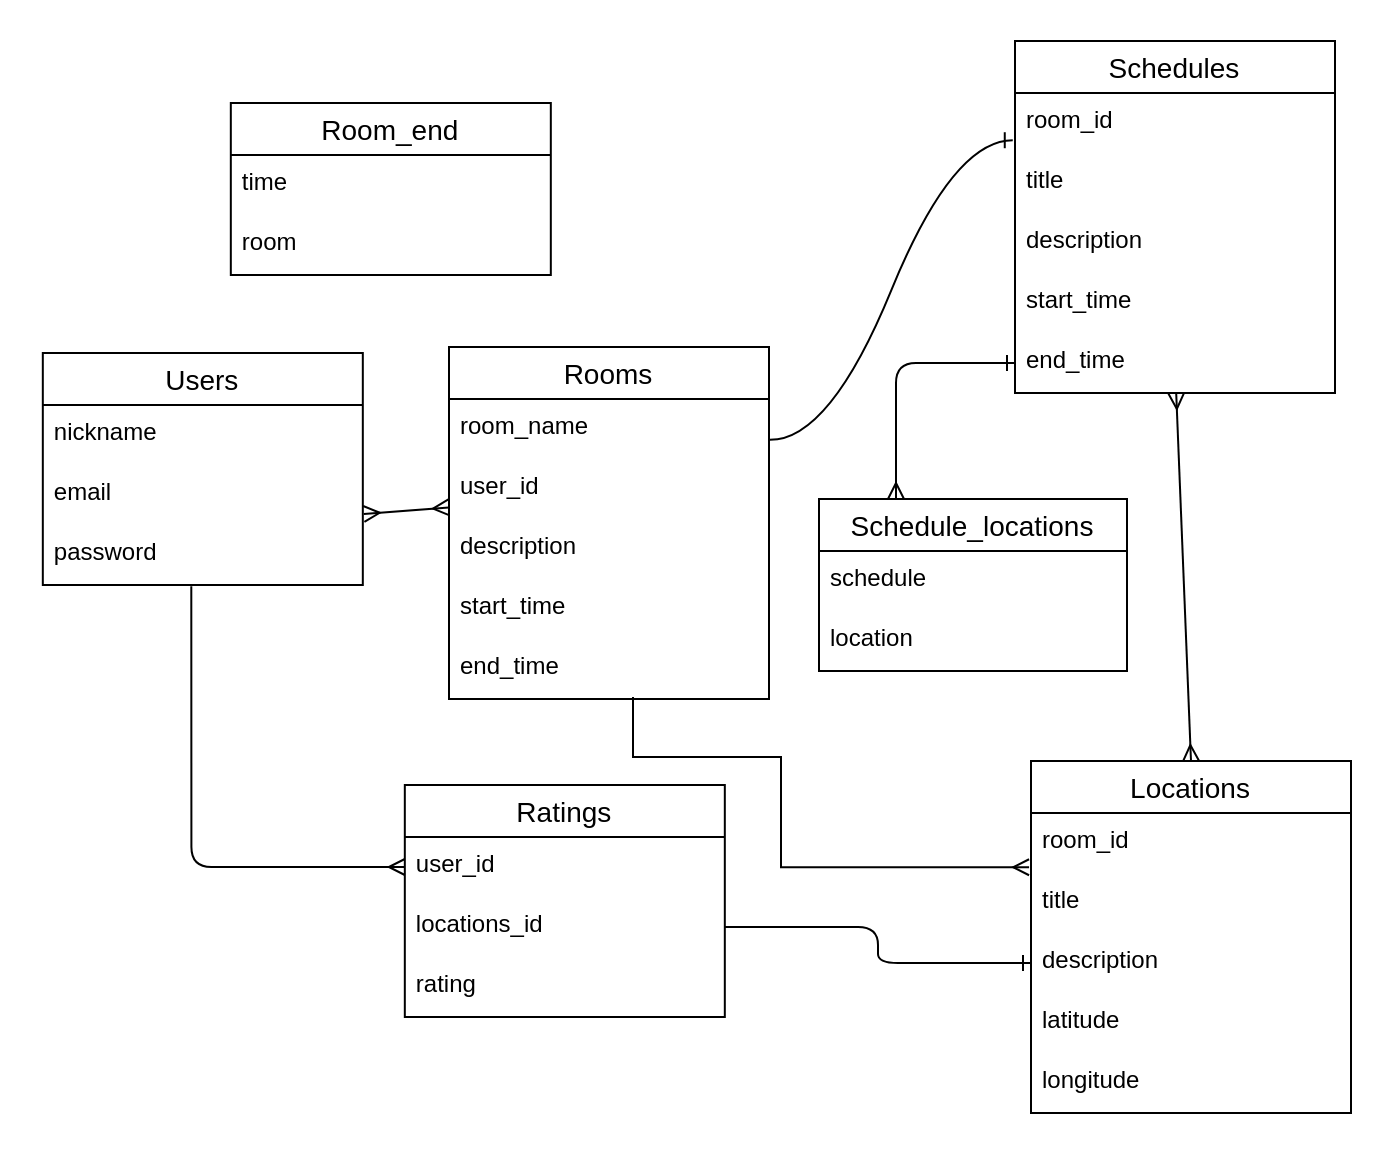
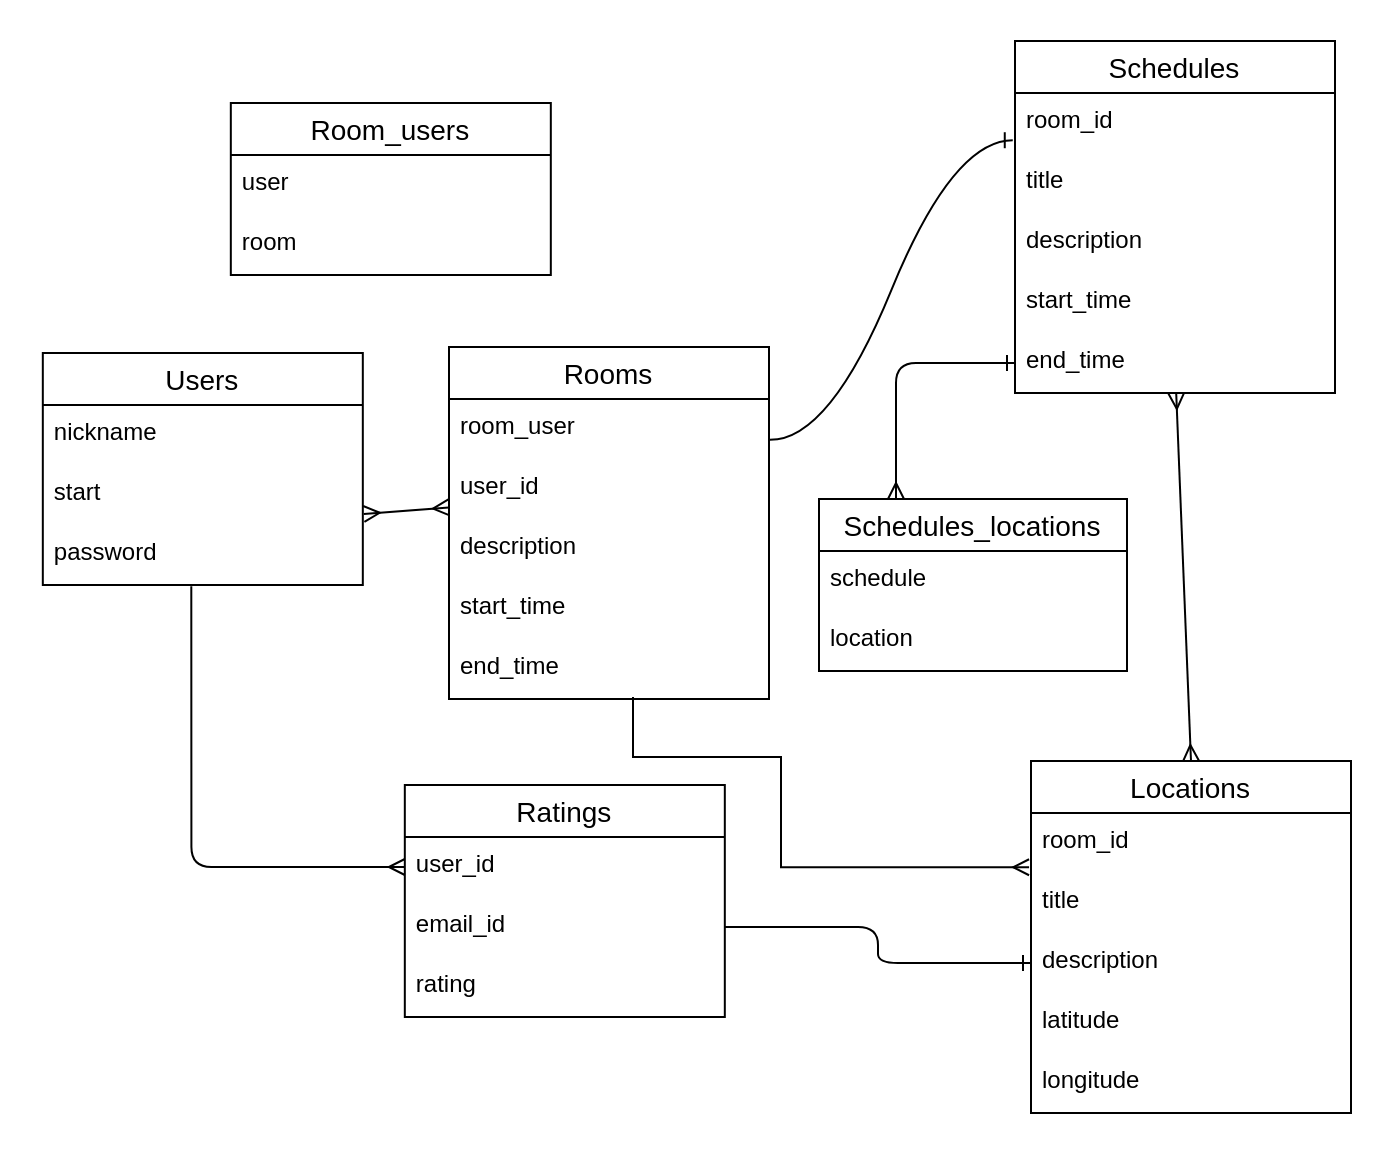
node "Room_end": label "Room_end" -> "Room_users"
node "time": label "time" -> "user"
node "room_name": label "room_name" -> "room_user"
node "email": label "email" -> "start"
node "Schedule_locations": label "Schedule_locations" -> "Schedules_locations"
node "locations_id": label "locations_id" -> "email_id"
